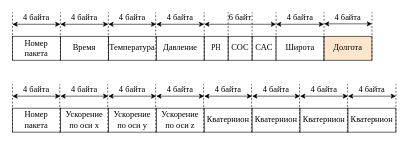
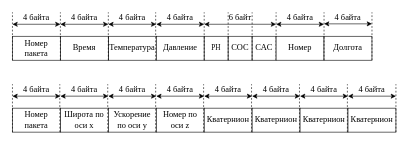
node "Широта": label "Широта" -> "Номер"
node "Долгота": fillcolor #ffe6cc -> #ffffff
node "Ускорение по оси x": label "Ускорение по оси x" -> "Широта по оси x"
node "Ускорение по оси z": label "Ускорение по оси z" -> "Номер по оси z"
